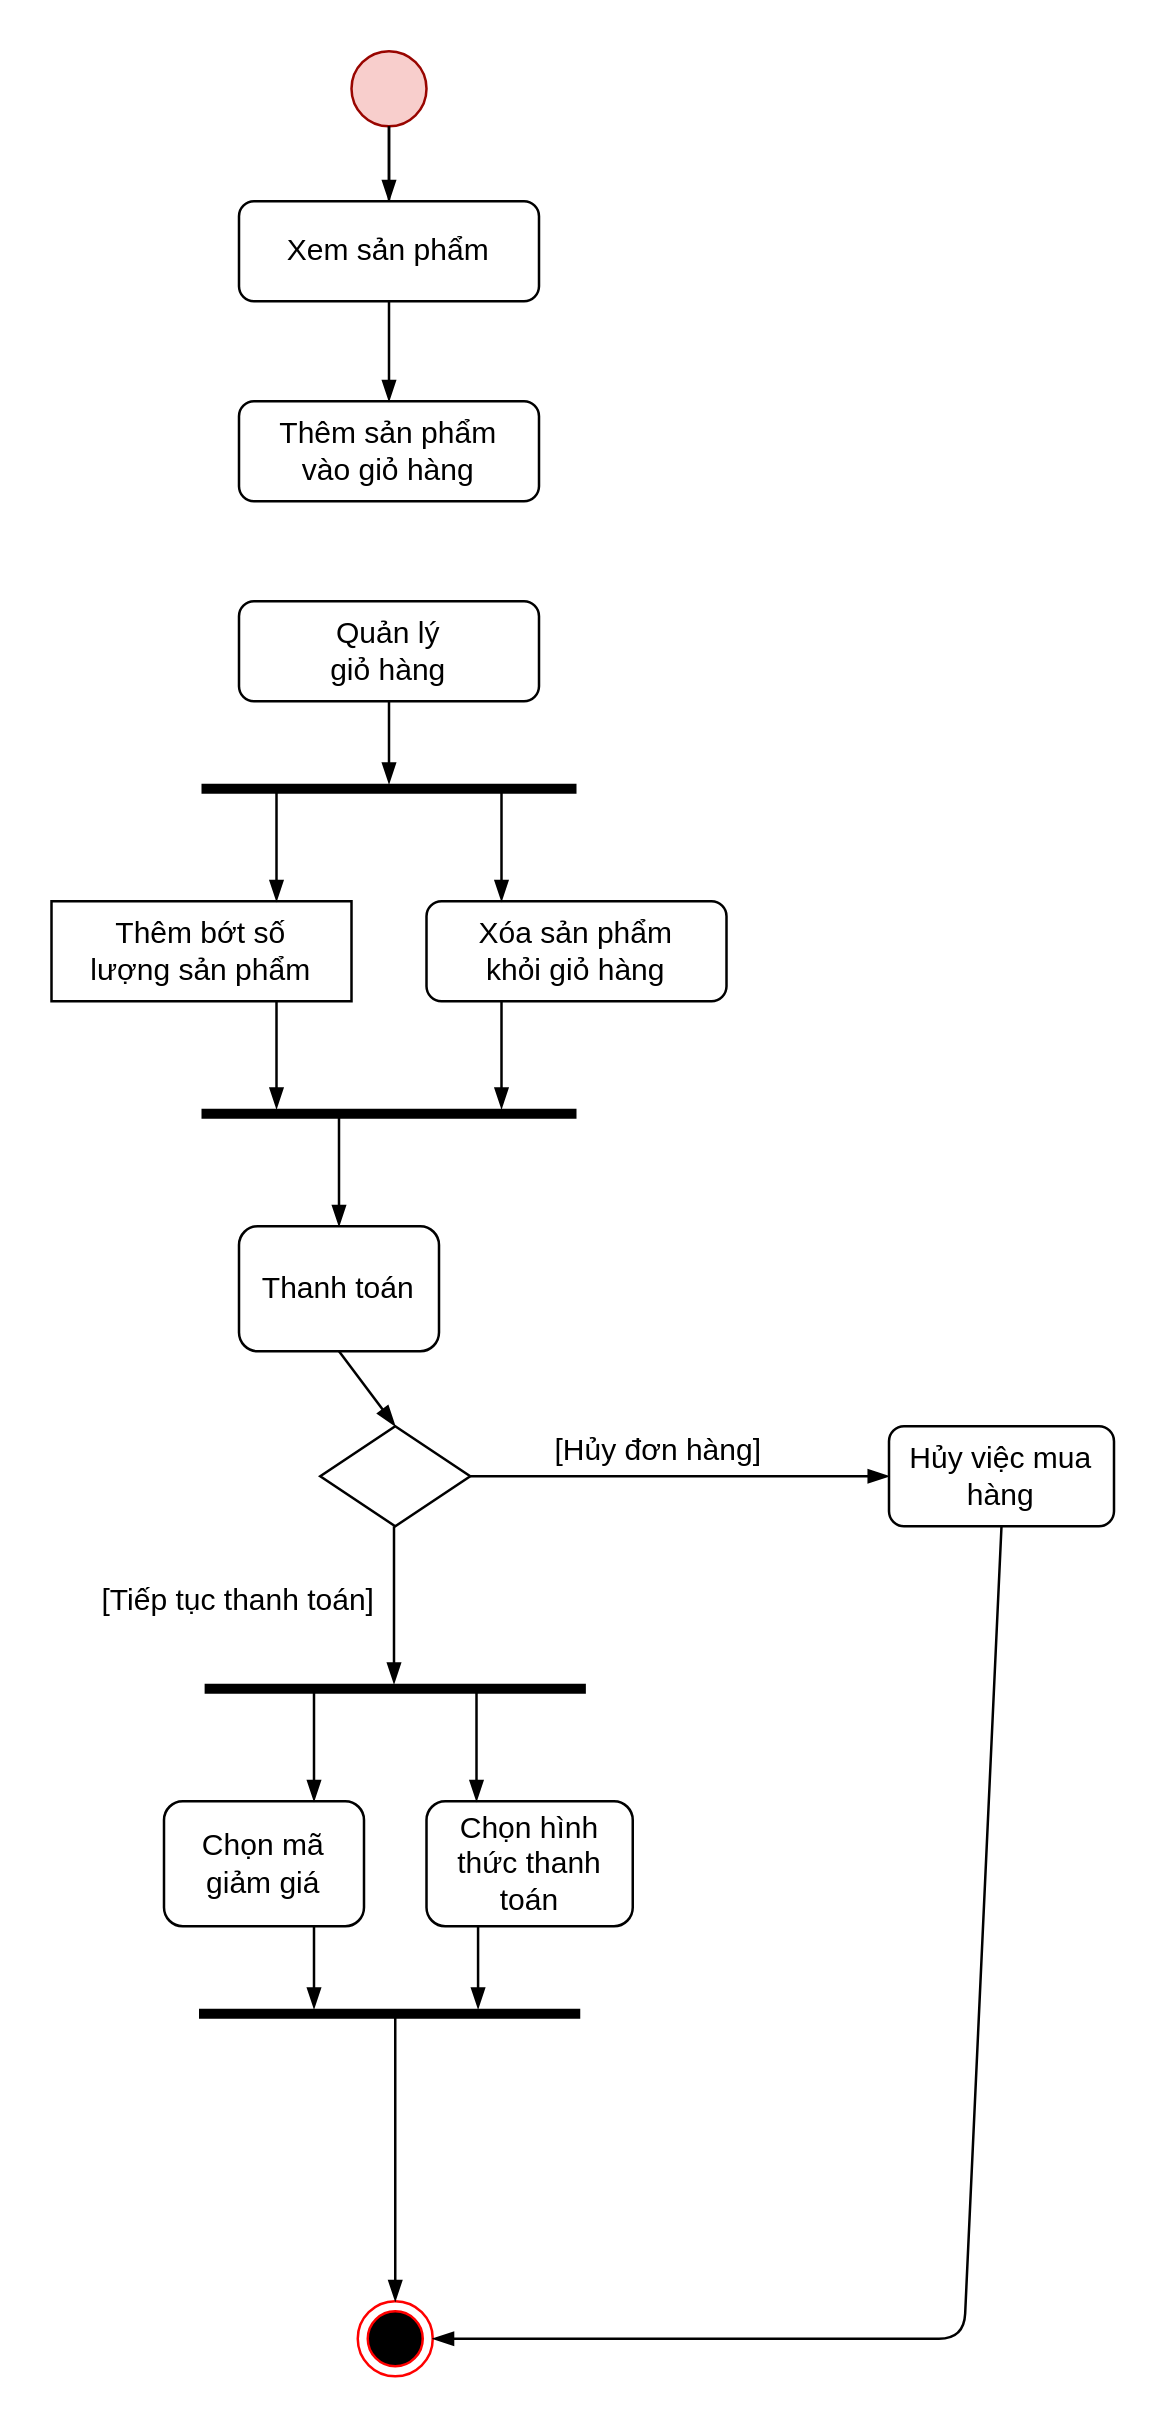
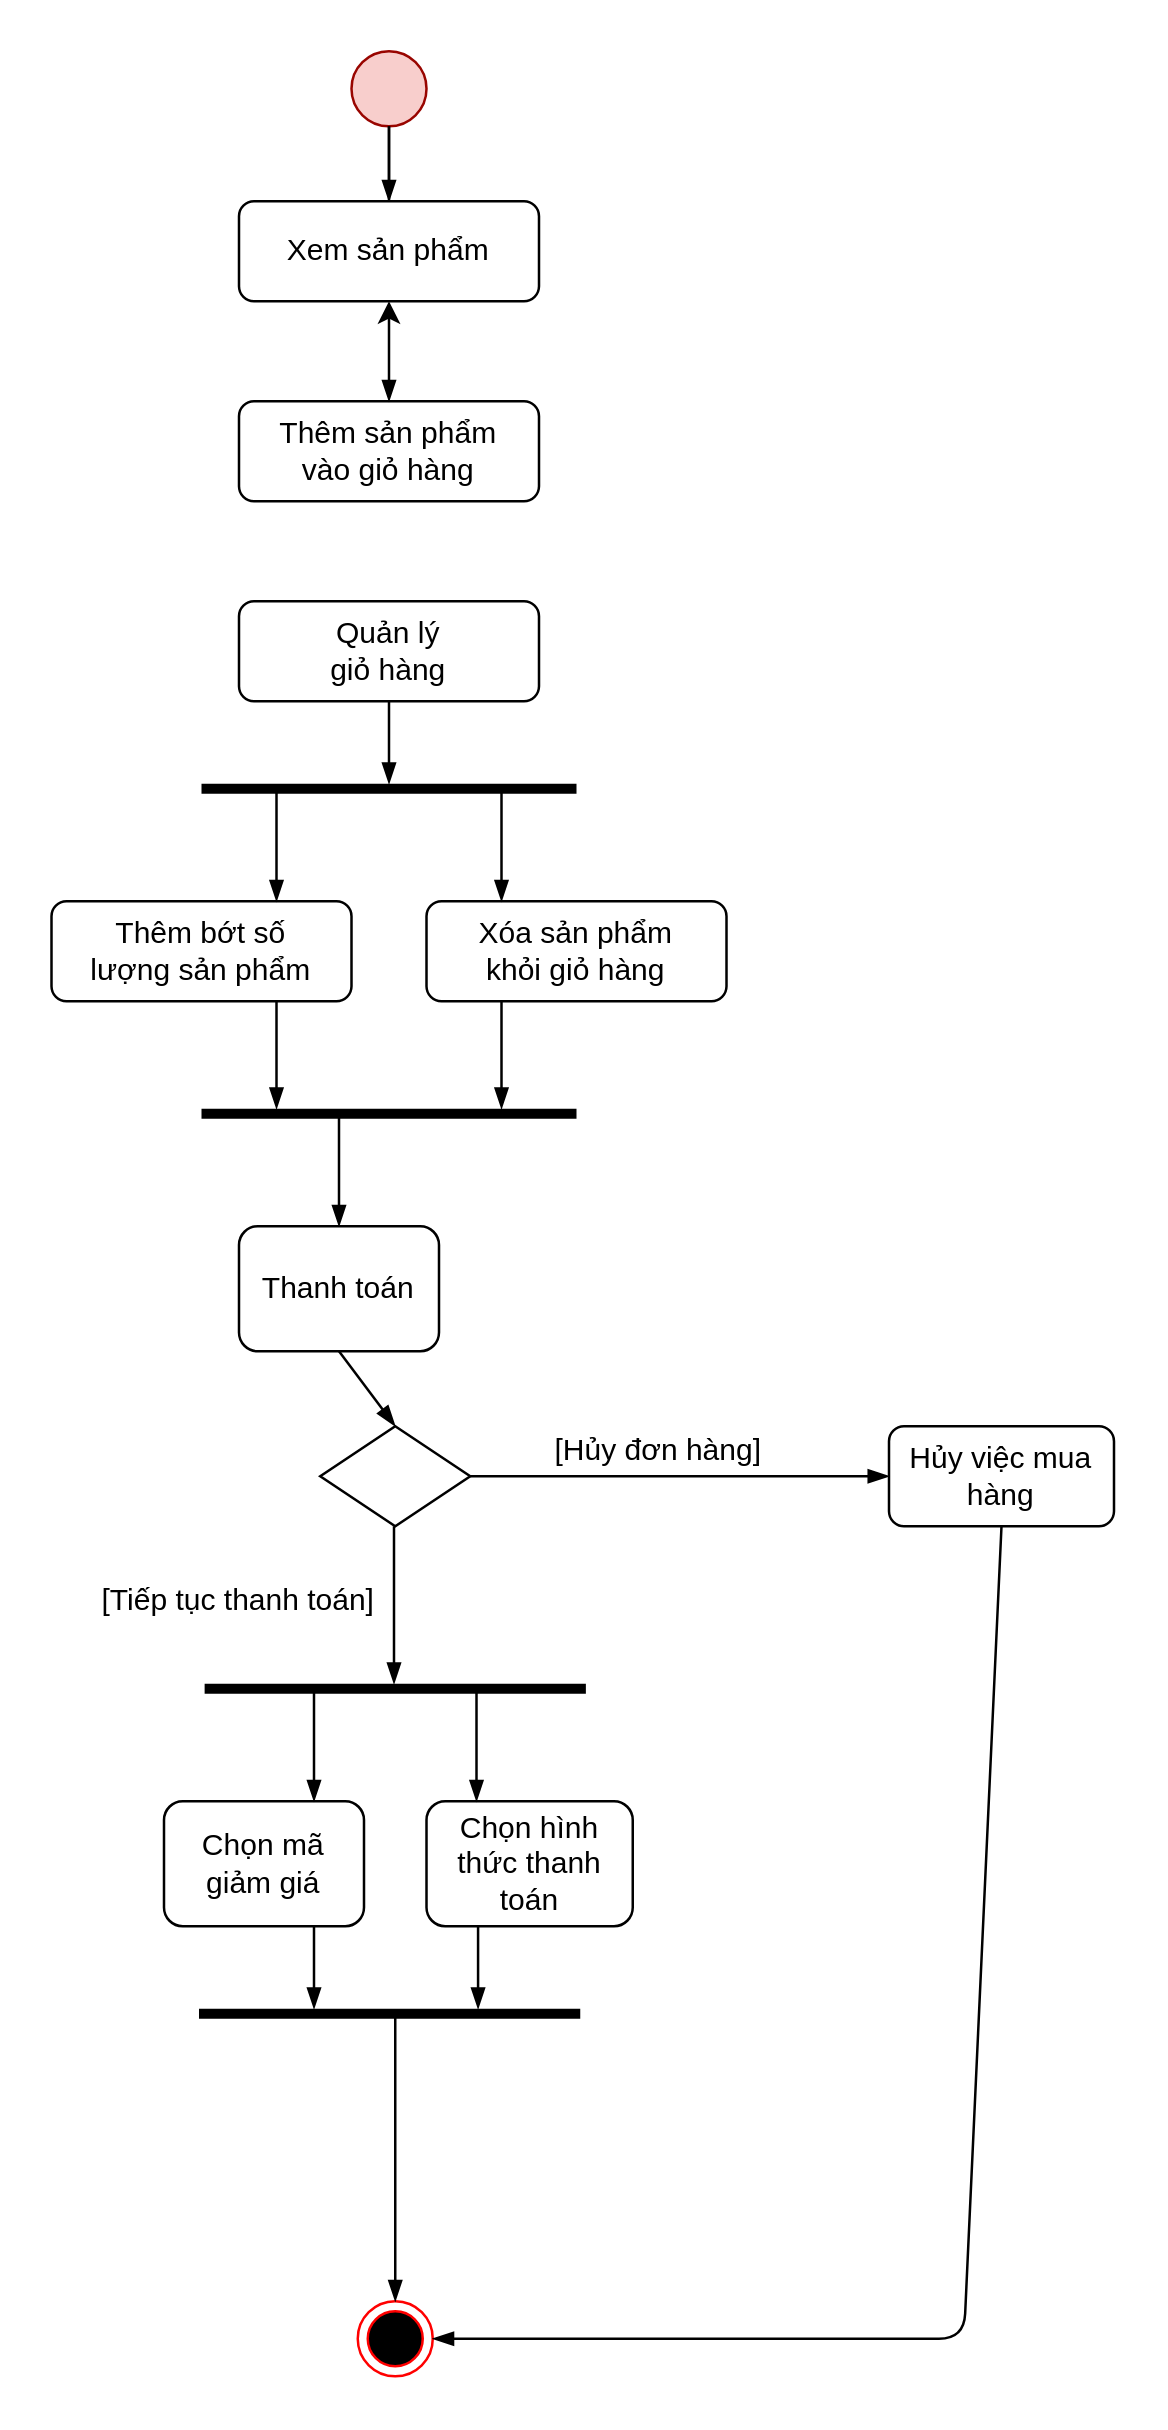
edge "Xem sản phẩm" -> "Thêm sản phẩm vào giỏ hàng": arrowhead none -> classic
node "Thêm bớt số lượng sản phẩm": shape rectangle -> rounded rectangle
